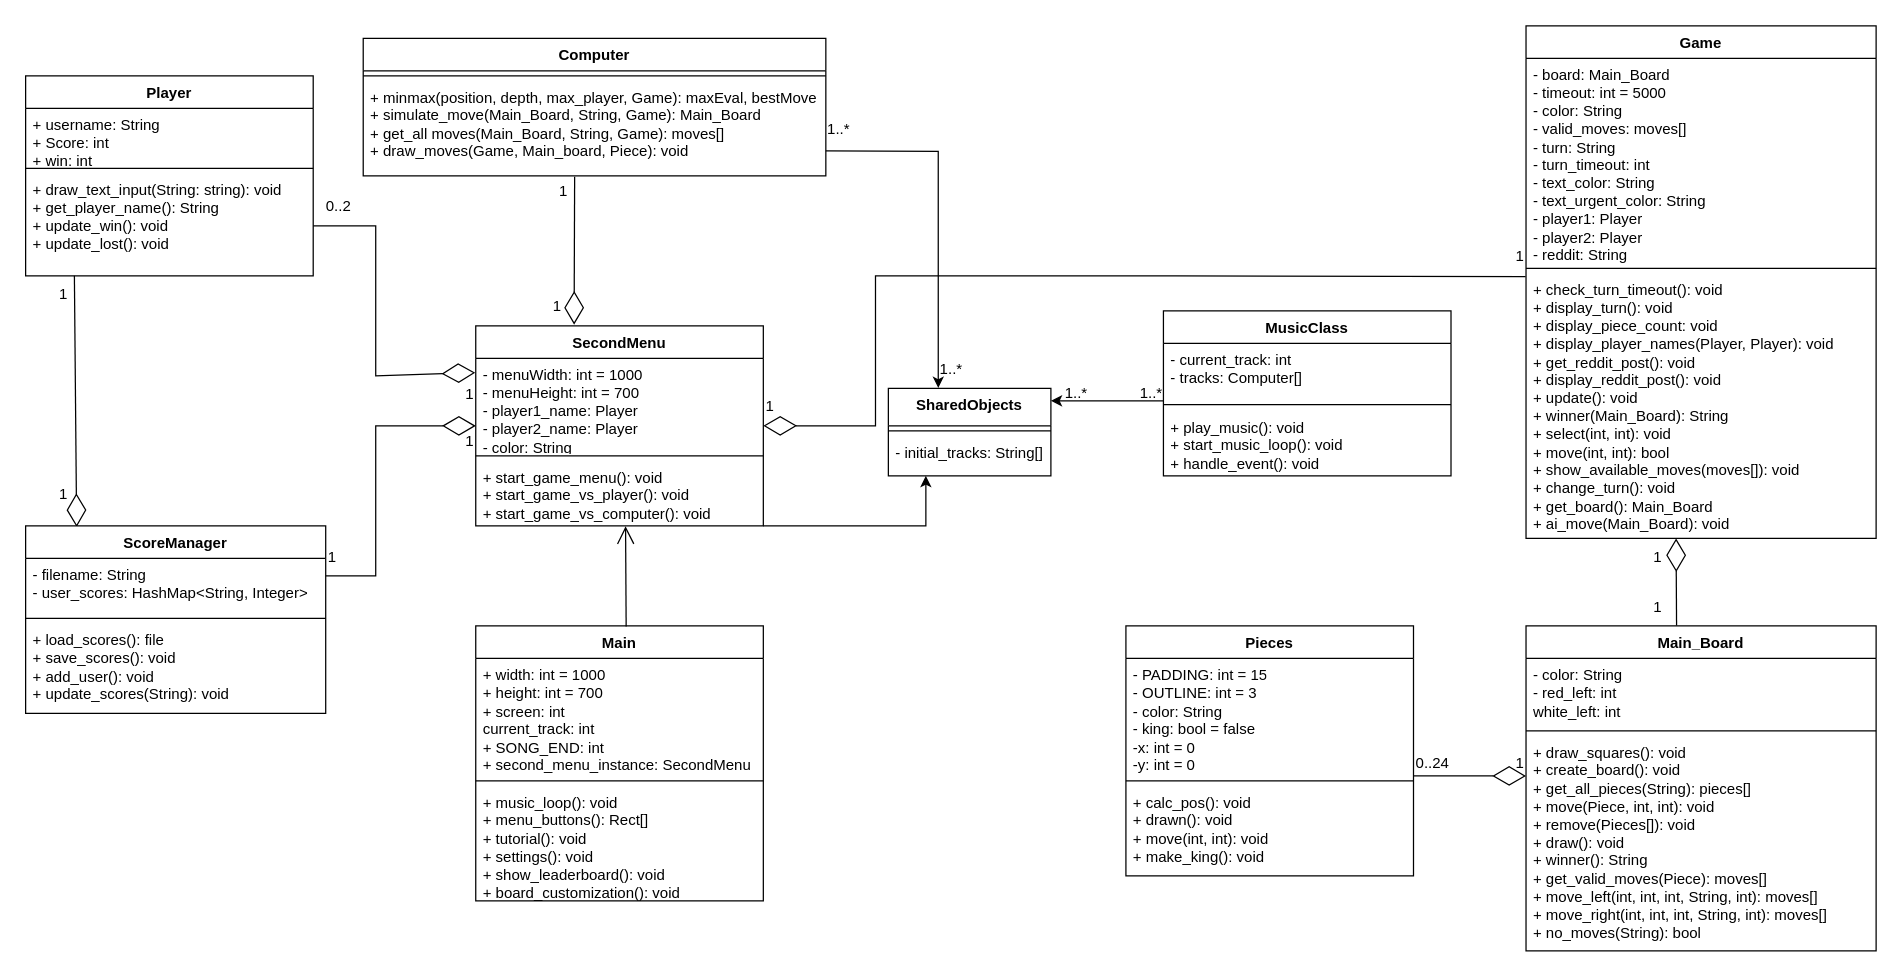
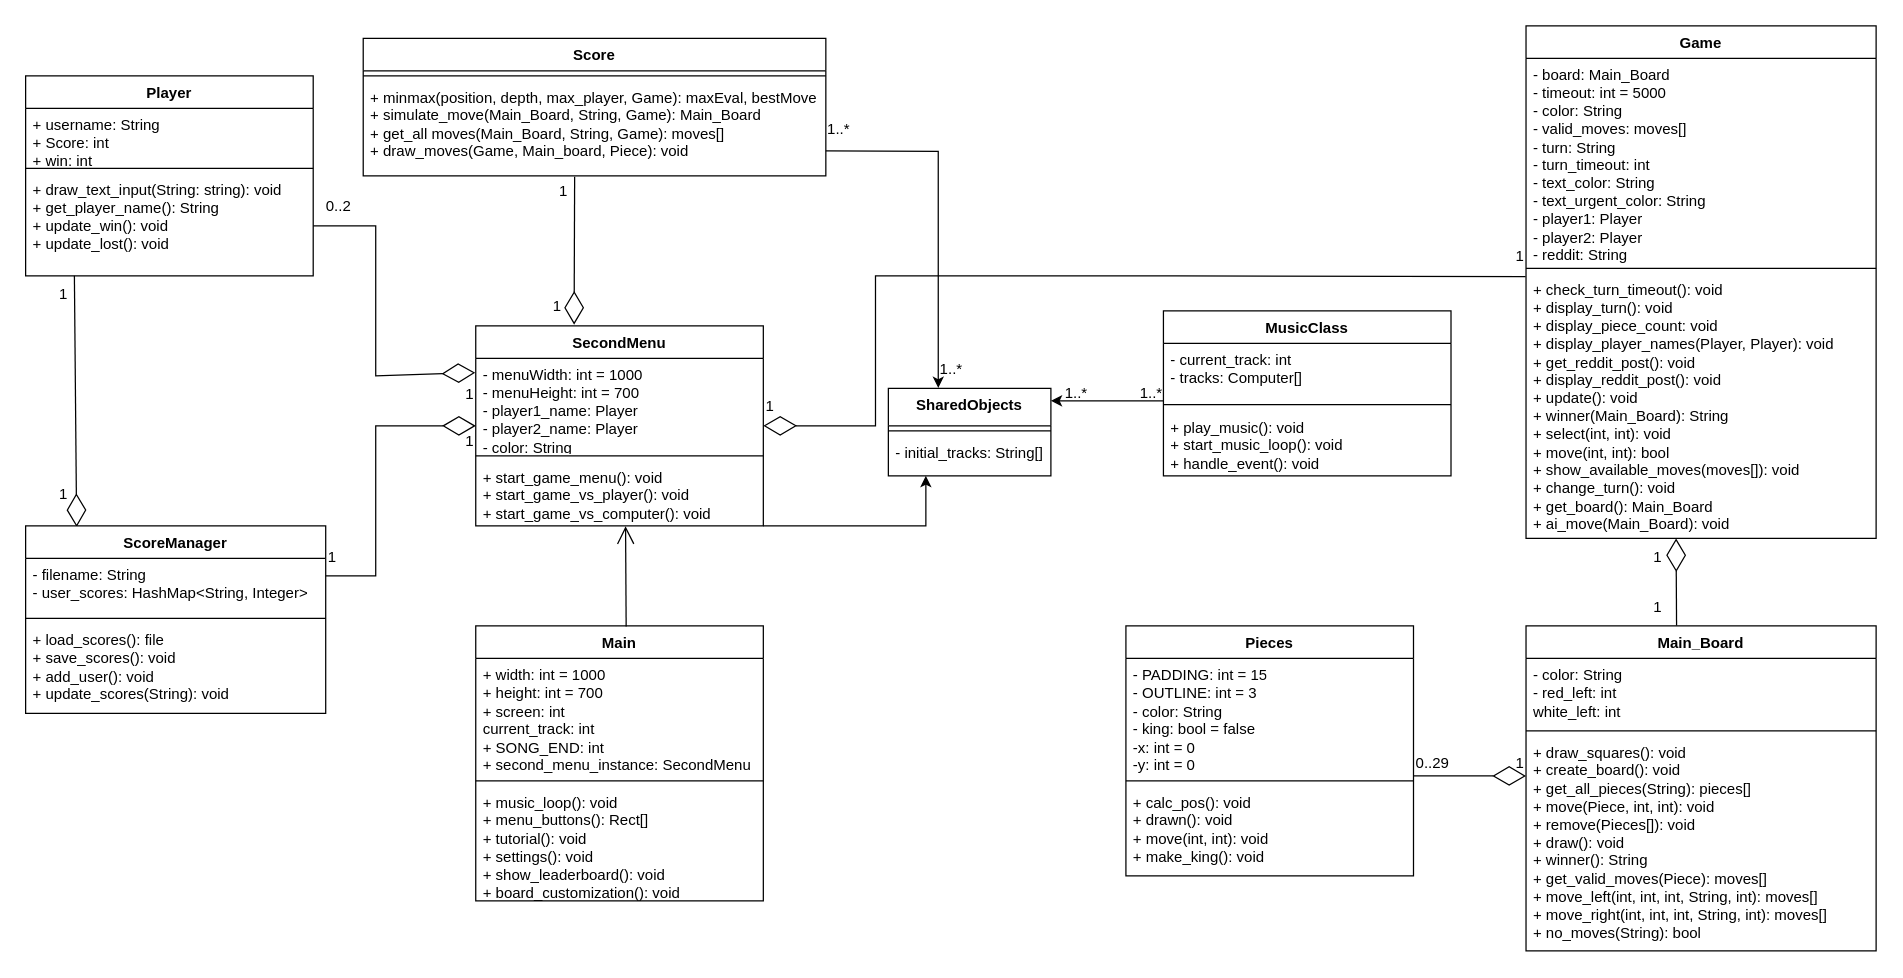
node "Computer": label "Computer" -> "Score"
node "0..24": label "0..24" -> "0..29"
